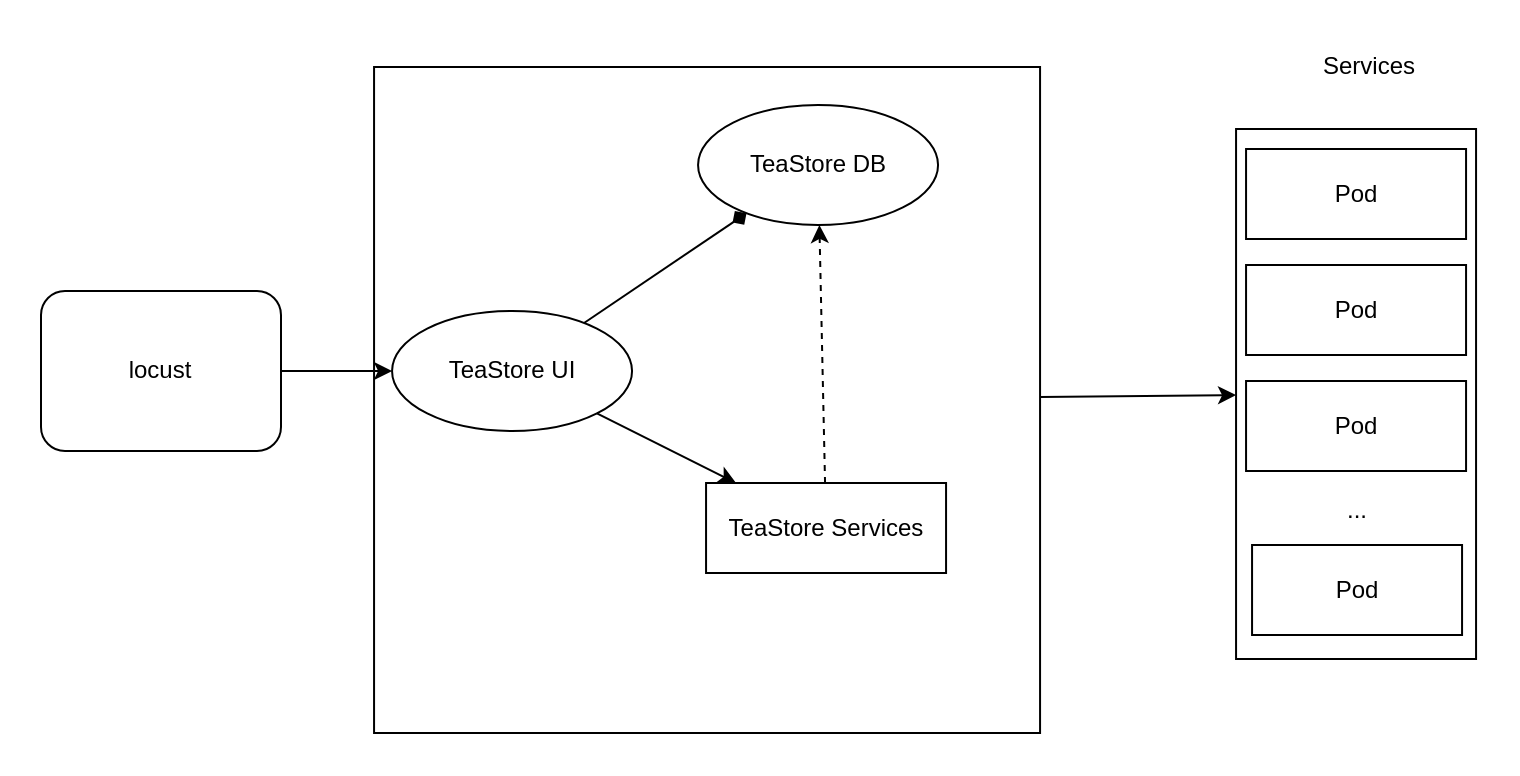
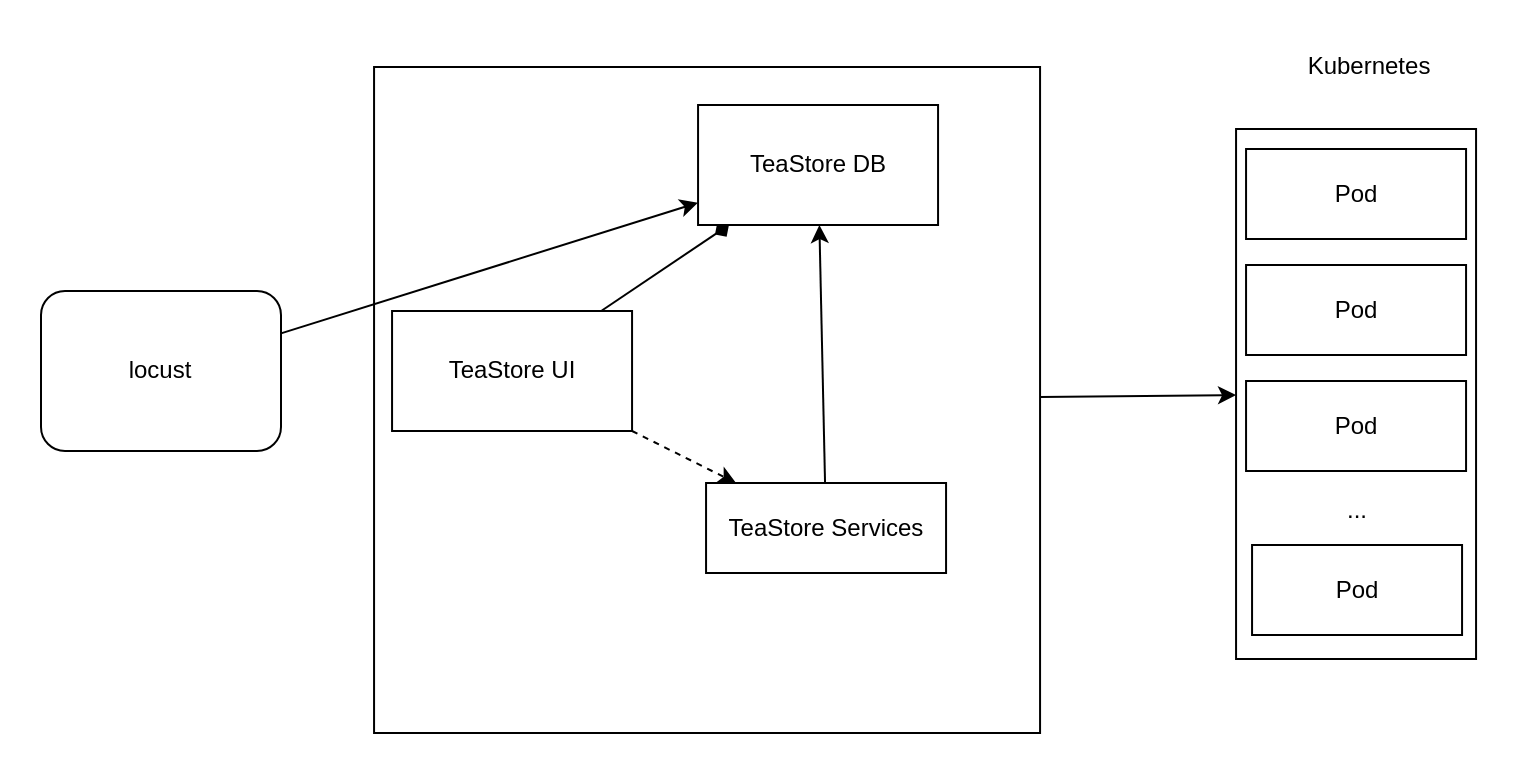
node "Services": label "Services" -> "Kubernetes"
node "TeaStore DB": shape ellipse -> rectangle
edge "TeaStore Services" -> "TeaStore DB": style dashed -> solid
edge "locust" -> "TeaStore UI": now "locust" -> "TeaStore DB"
node "TeaStore UI": shape ellipse -> rectangle
edge "TeaStore UI" -> "TeaStore Services": style solid -> dashed
